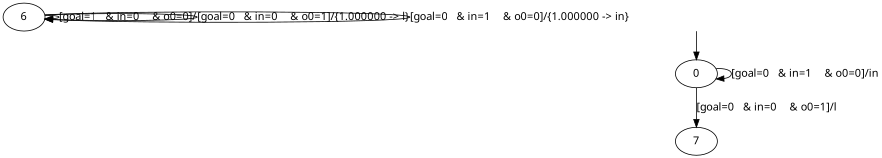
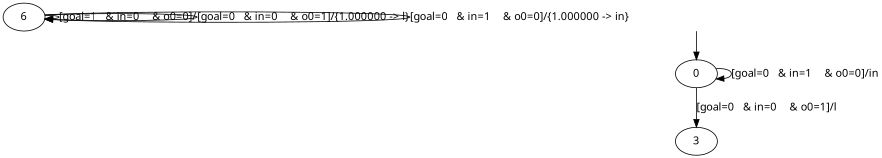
node "7": label "7" -> "3"
